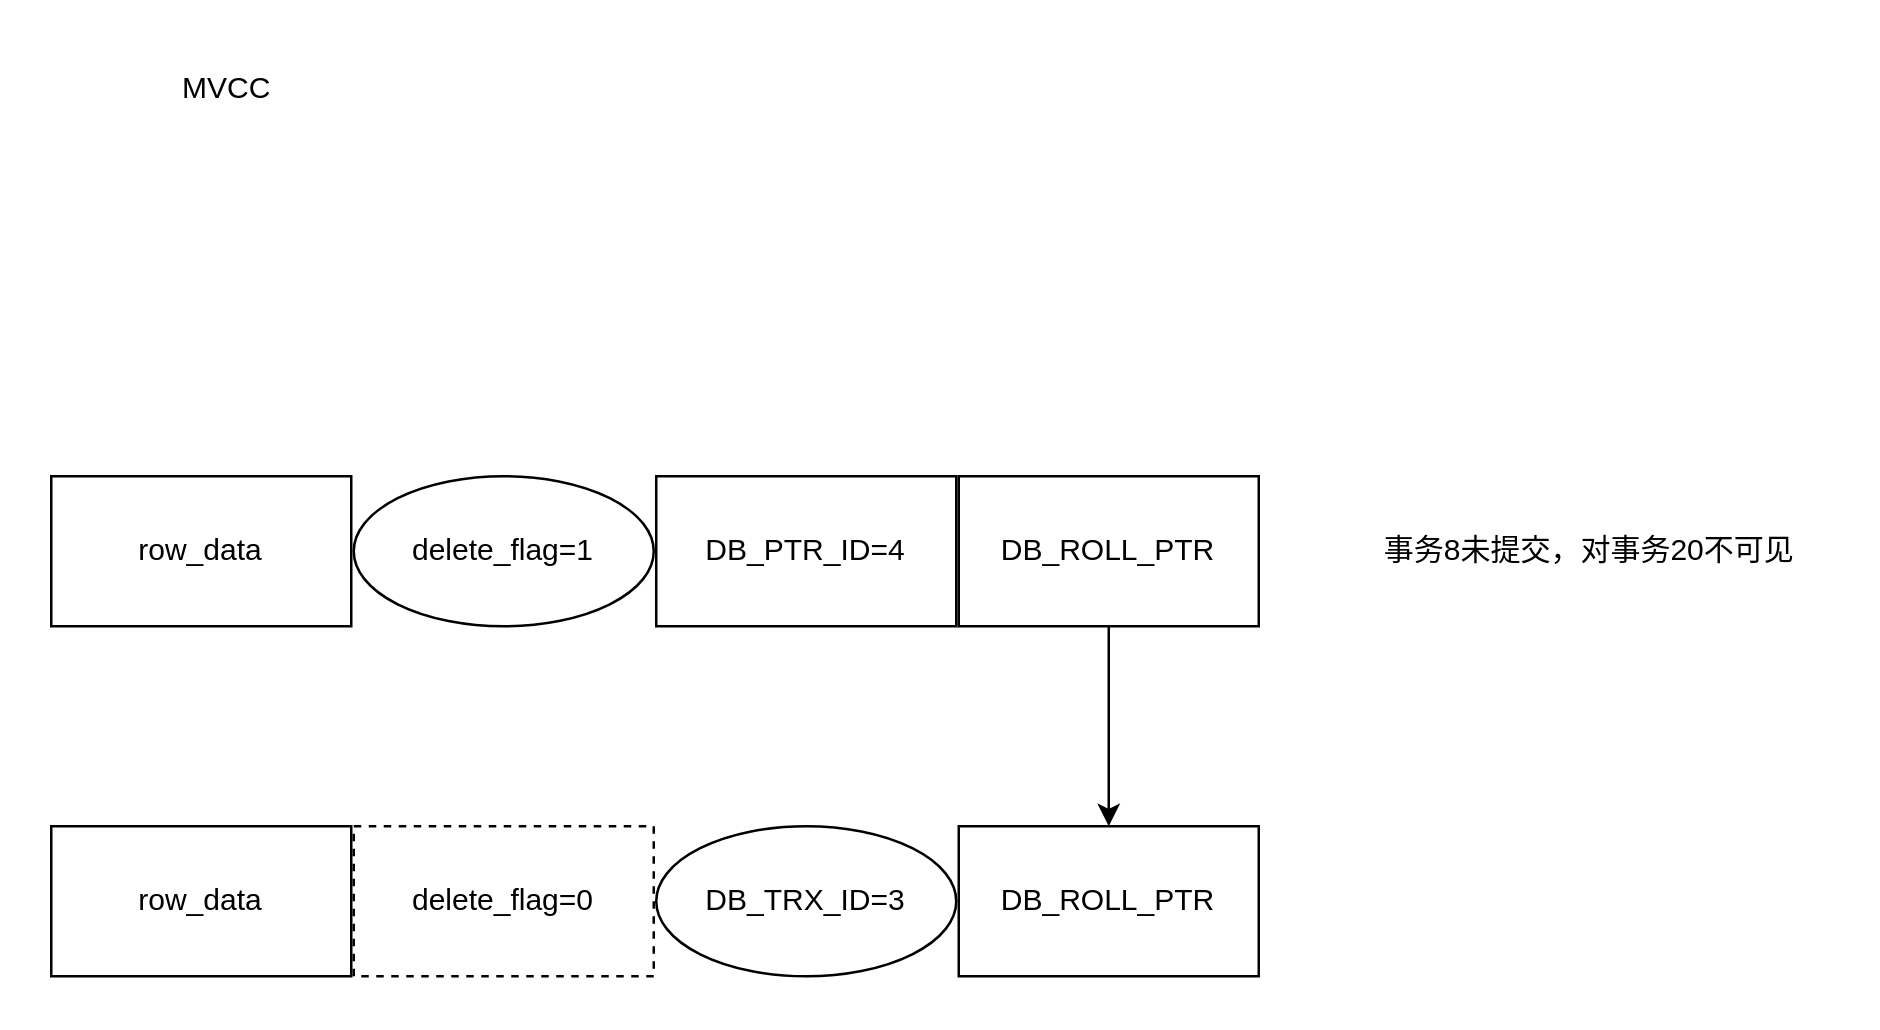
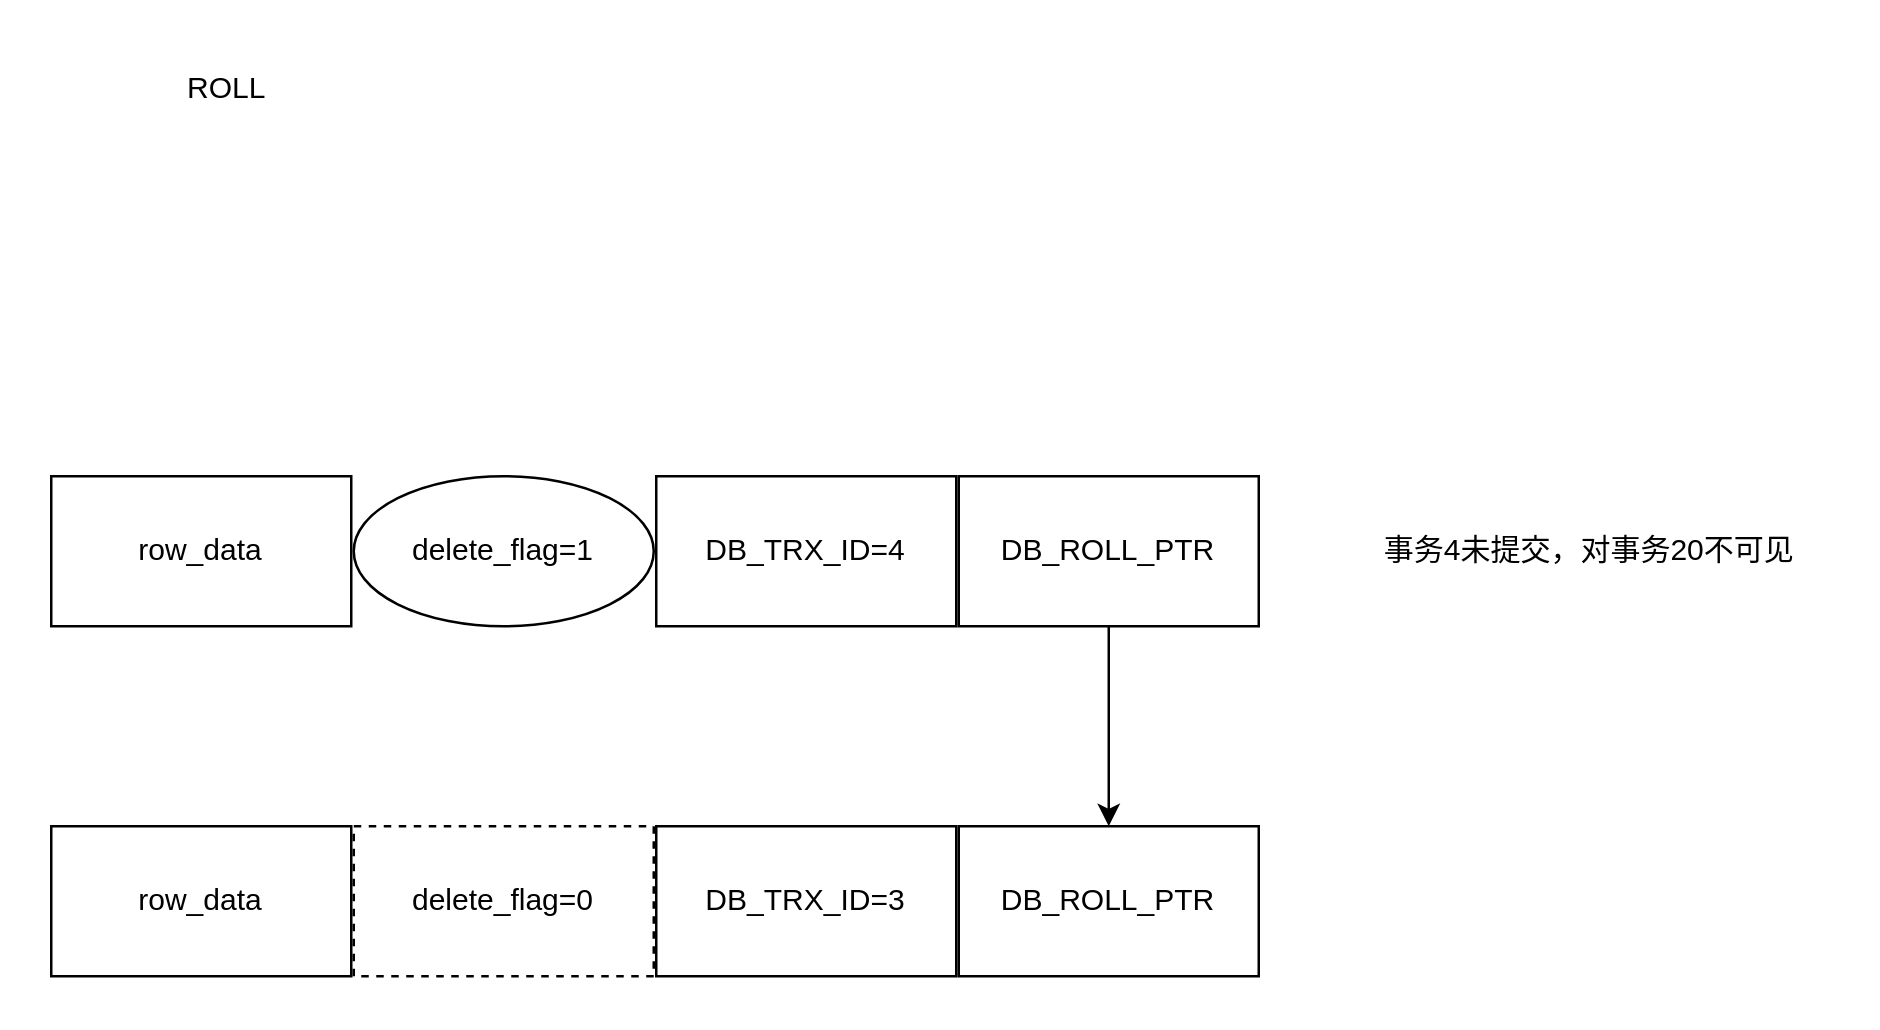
node "MVCC": label "MVCC" -> "ROLL"
node "DB_PTR_ID=4": label "DB_PTR_ID=4" -> "DB_TRX_ID=4"
node "事务8未提交，对事务20不可见": label "事务8未提交，对事务20不可见" -> "事务4未提交，对事务20不可见"
node "DB_TRX_ID=3": shape ellipse -> rectangle
